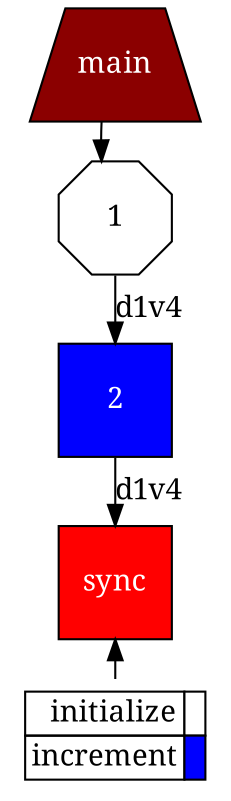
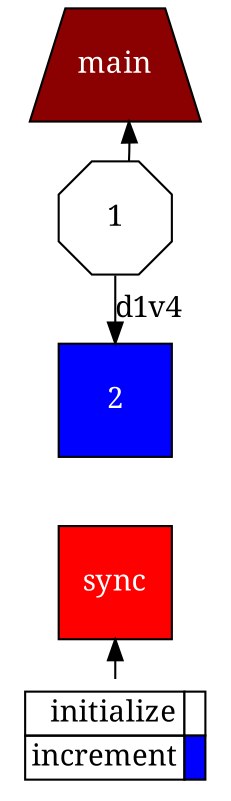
edge "main" -> "1": reversed
edge "2" -> "sync": removed, label "d1v4"
